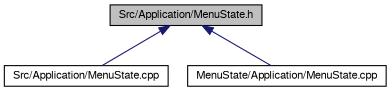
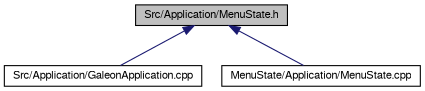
node "Src/Application/MenuState.cpp": label "Src/Application/MenuState.cpp" -> "Src/Application/GaleonApplication.cpp"
